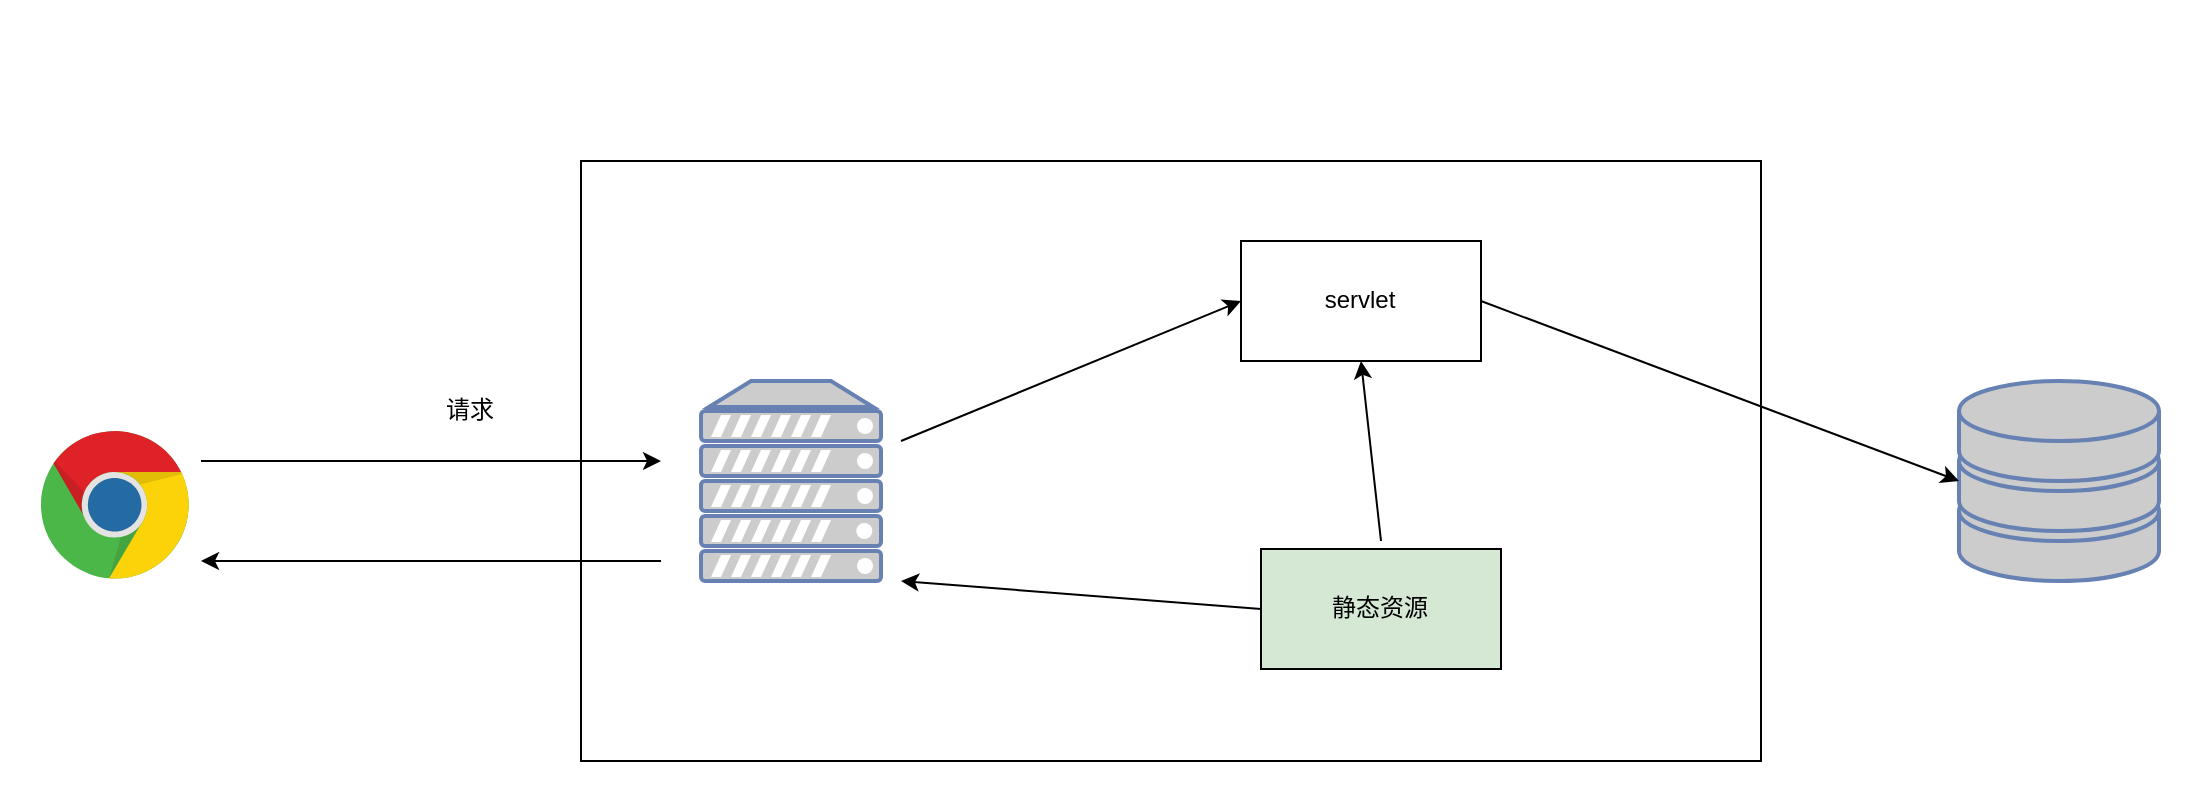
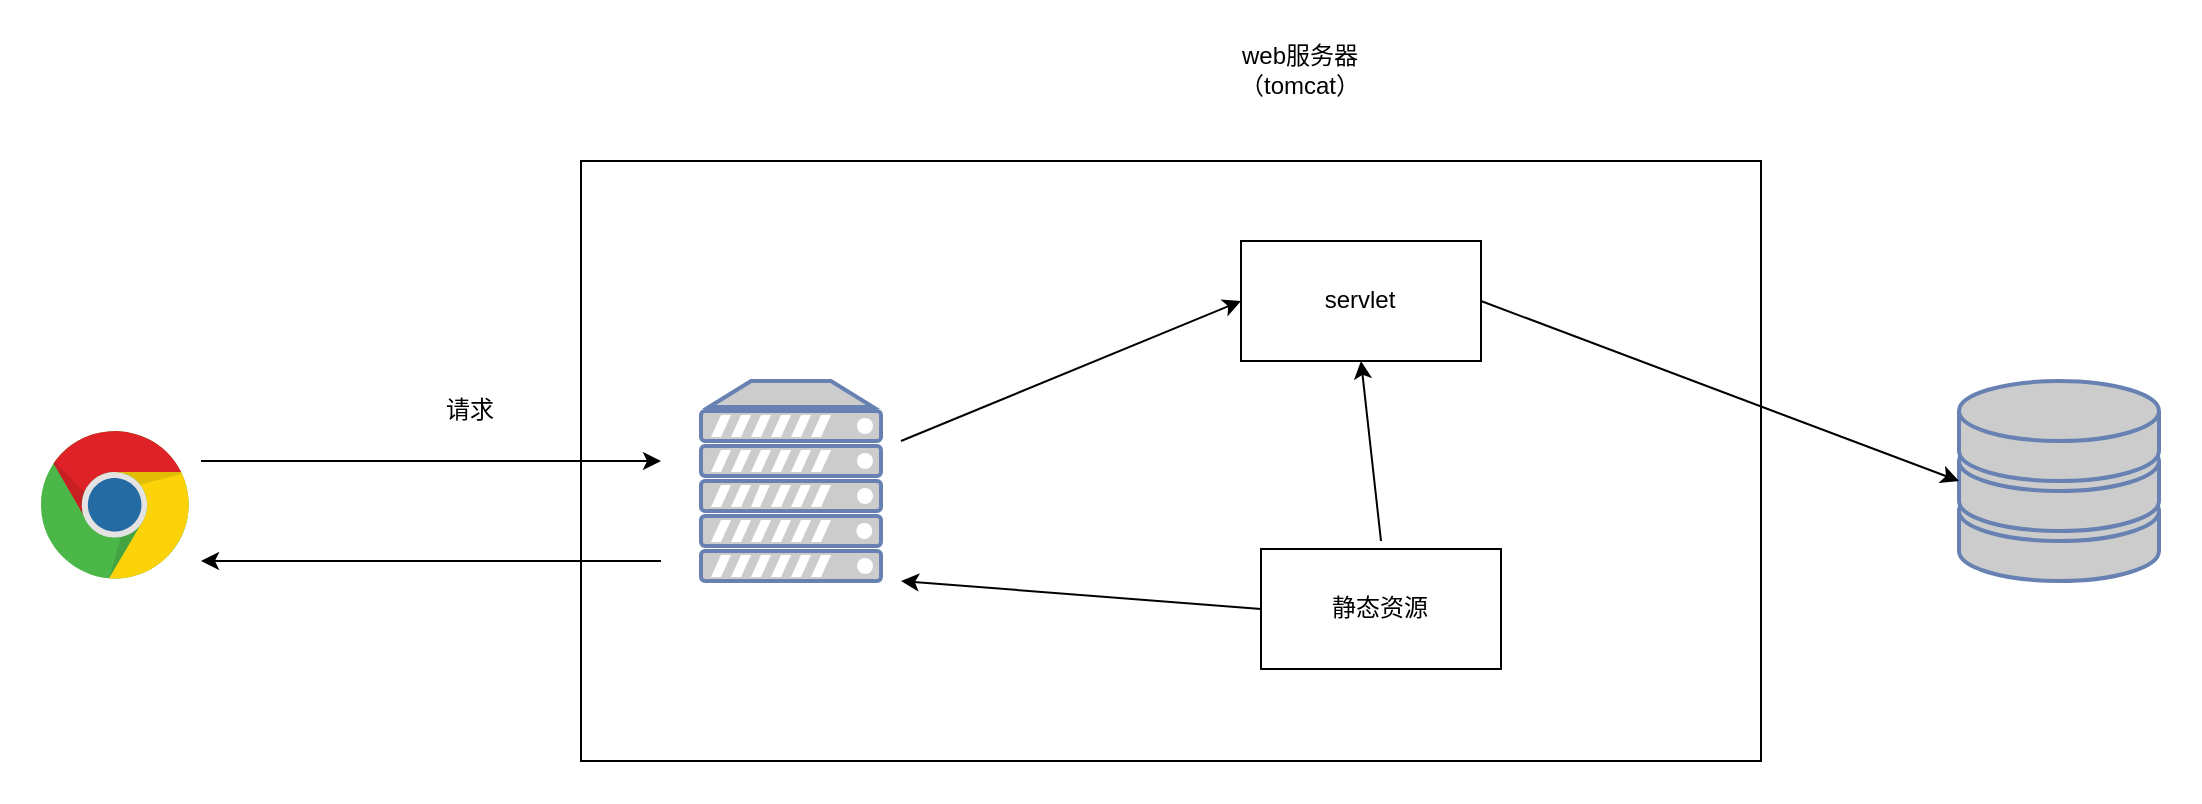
node "web服务器（tomcat）": added
node "静态资源": fillcolor #d5e8d4 -> #ffffff
